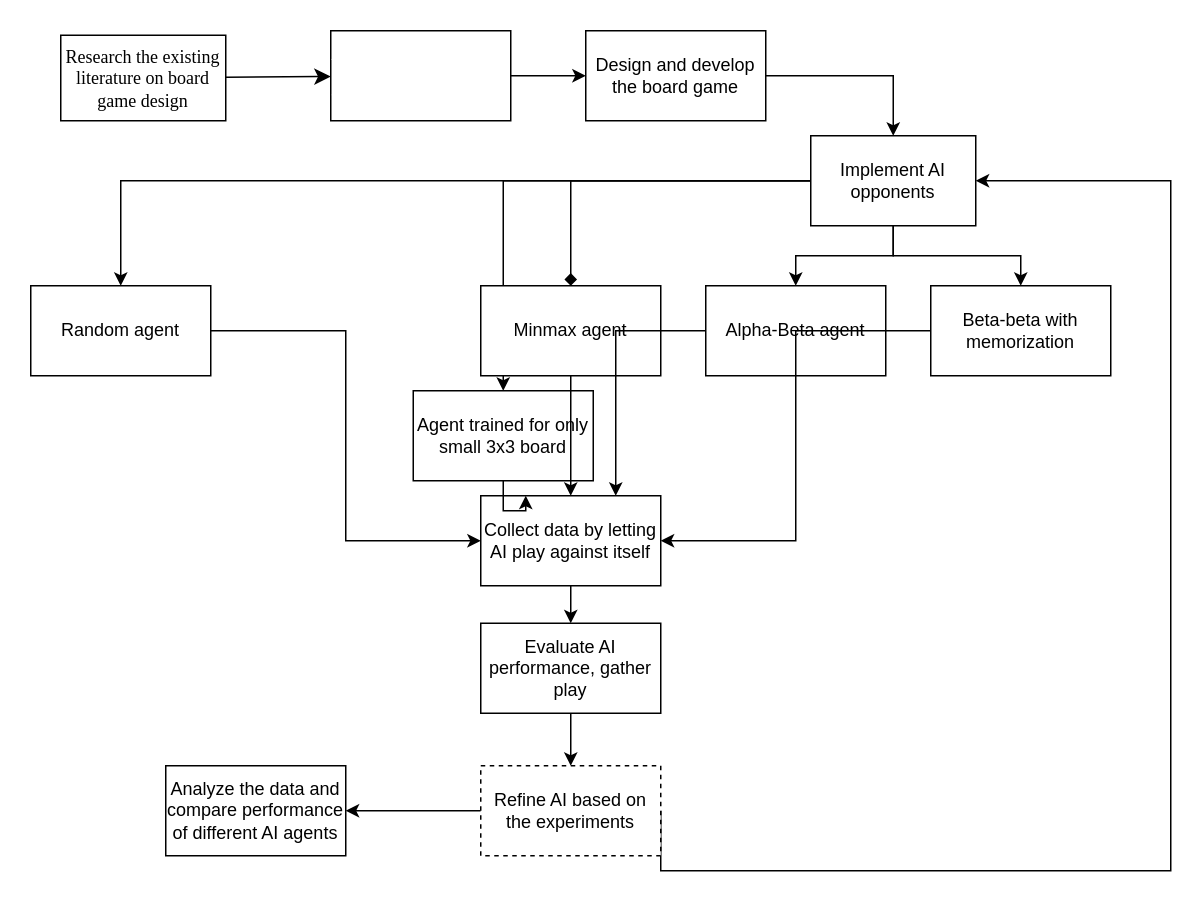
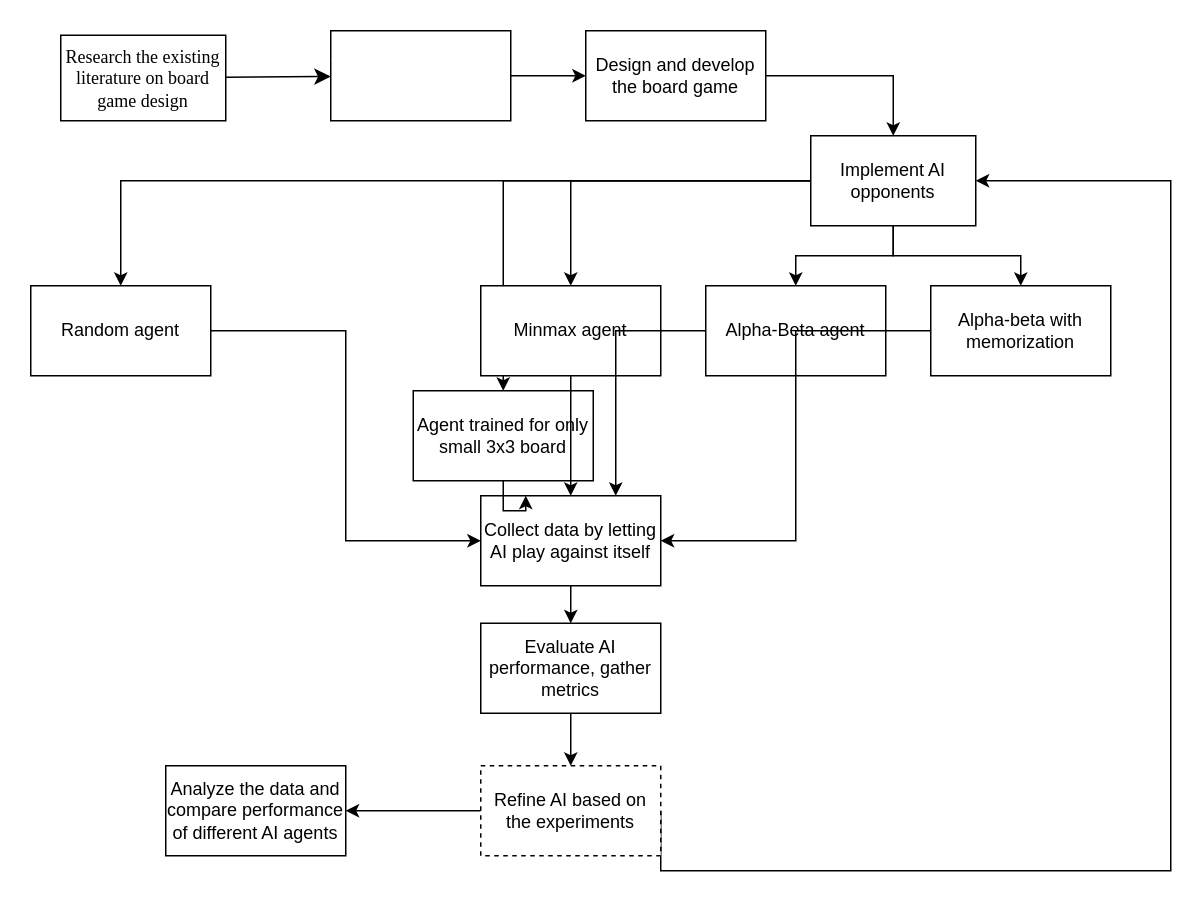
edge "Implement AI opponents" -> "Minmax agent": arrowhead diamond -> classic
node "Beta-beta with memorization": label "Beta-beta with memorization" -> "Alpha-beta with memorization"
node "Evaluate AI performance, gather play": label "Evaluate AI performance, gather play" -> "Evaluate AI performance, gather metrics"
